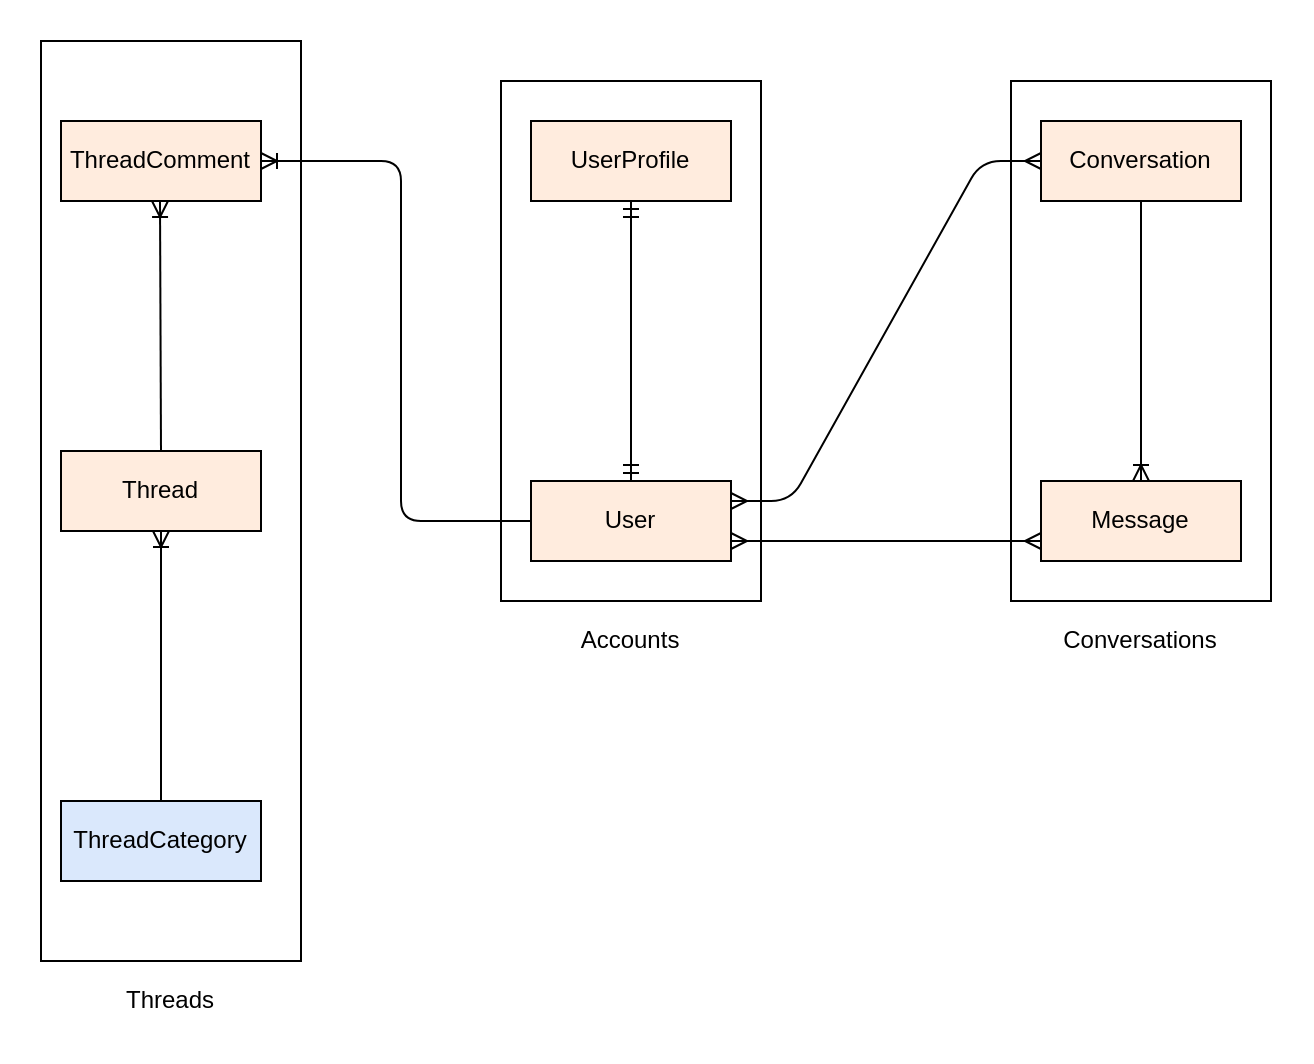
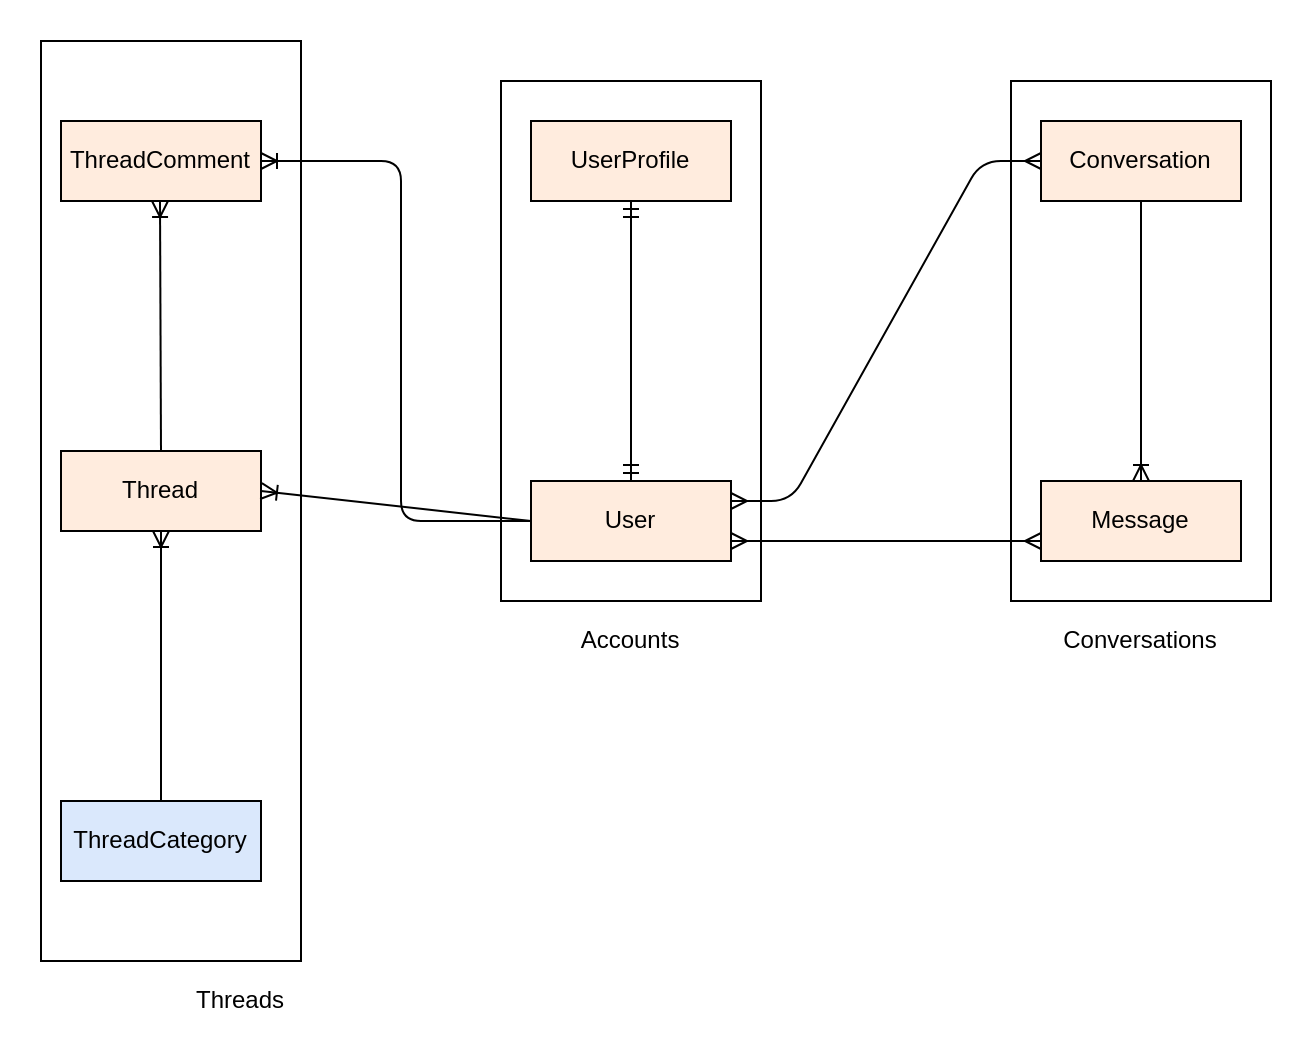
edge "User" -> "Thread": added
node "Threads": moved (171, 1001) -> (241, 1001)
